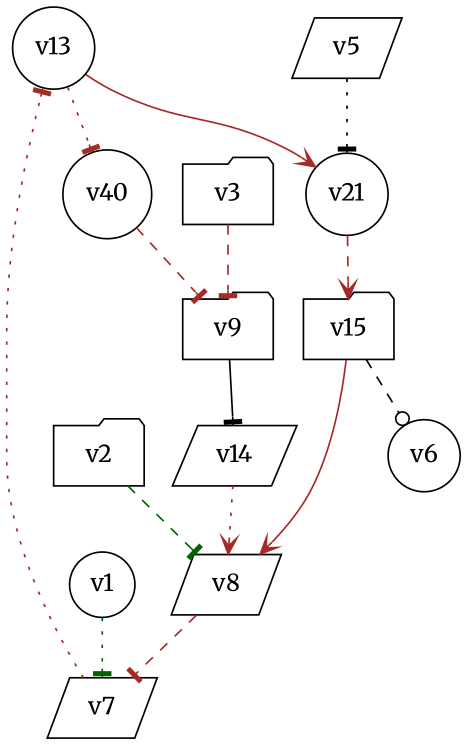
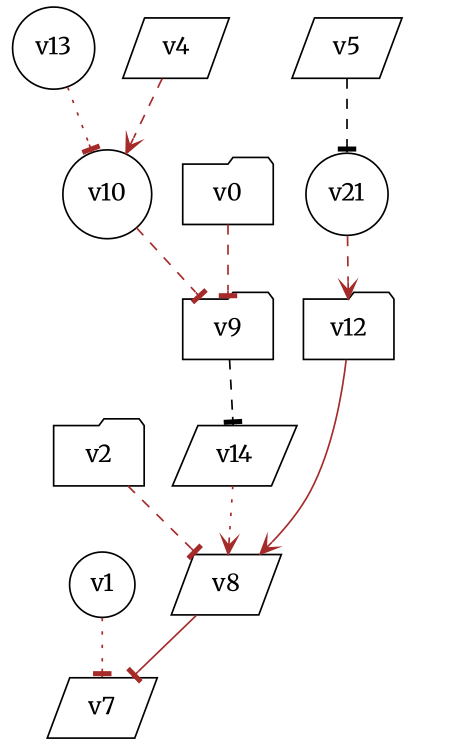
node "v4": added
edge "v5" -> "v21": style dotted -> dashed
edge "v13" -> "v21": removed
node "v40": label "v40" -> "v10"
node "v3": label "v3" -> "v0"
node "v15": label "v15" -> "v12"
edge "v9" -> "v14": style solid -> dashed
edge "v7" -> "v13": removed
node "v6": removed
edge "v2" -> "v8": color darkgreen -> brown
edge "v1" -> "v7": color darkgreen -> brown
edge "v8" -> "v7": style dashed -> solid
